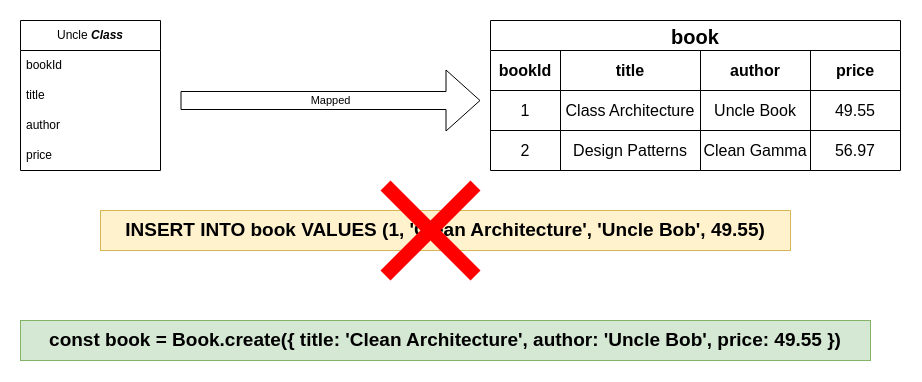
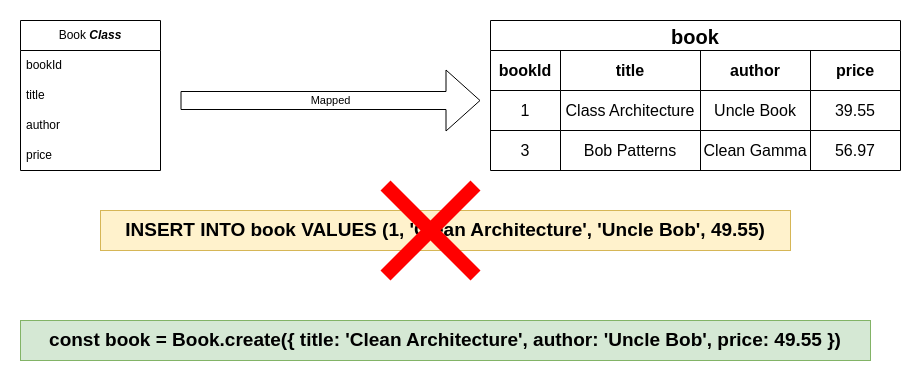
node "Uncle Class": label "Uncle Class" -> "Book Class"
node "49.55": label "49.55" -> "39.55"
node "2": label "2" -> "3"
node "Design Patterns": label "Design Patterns" -> "Bob Patterns"
